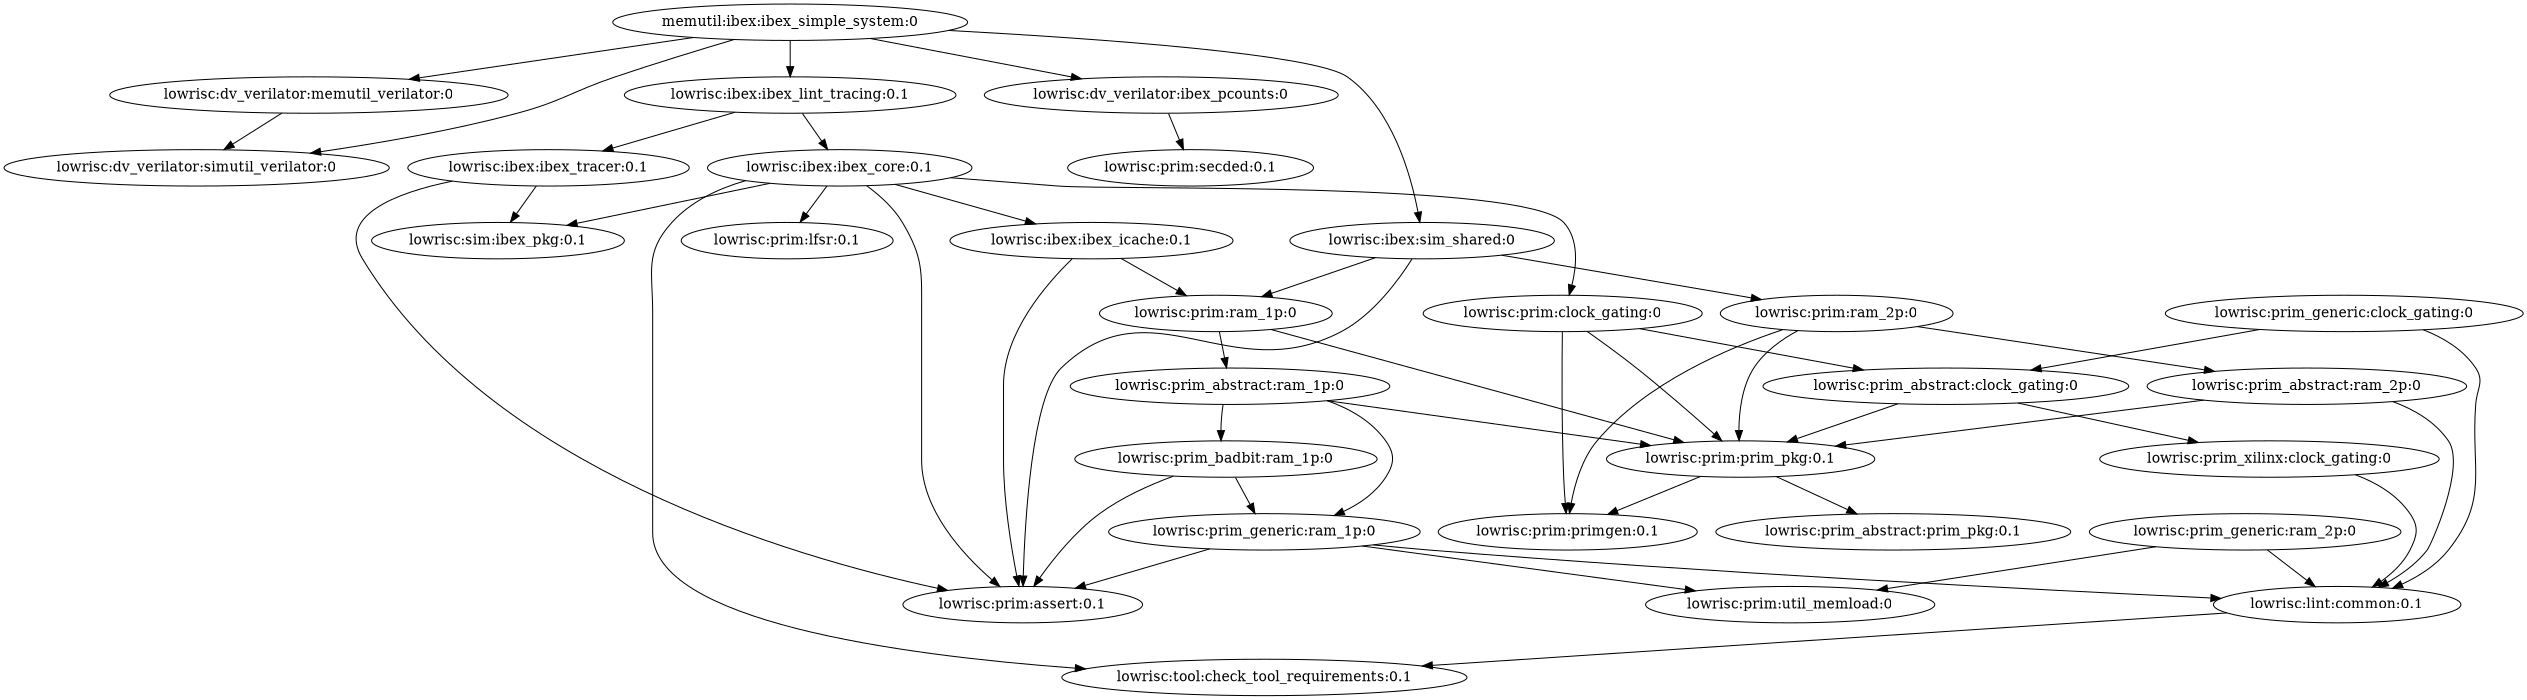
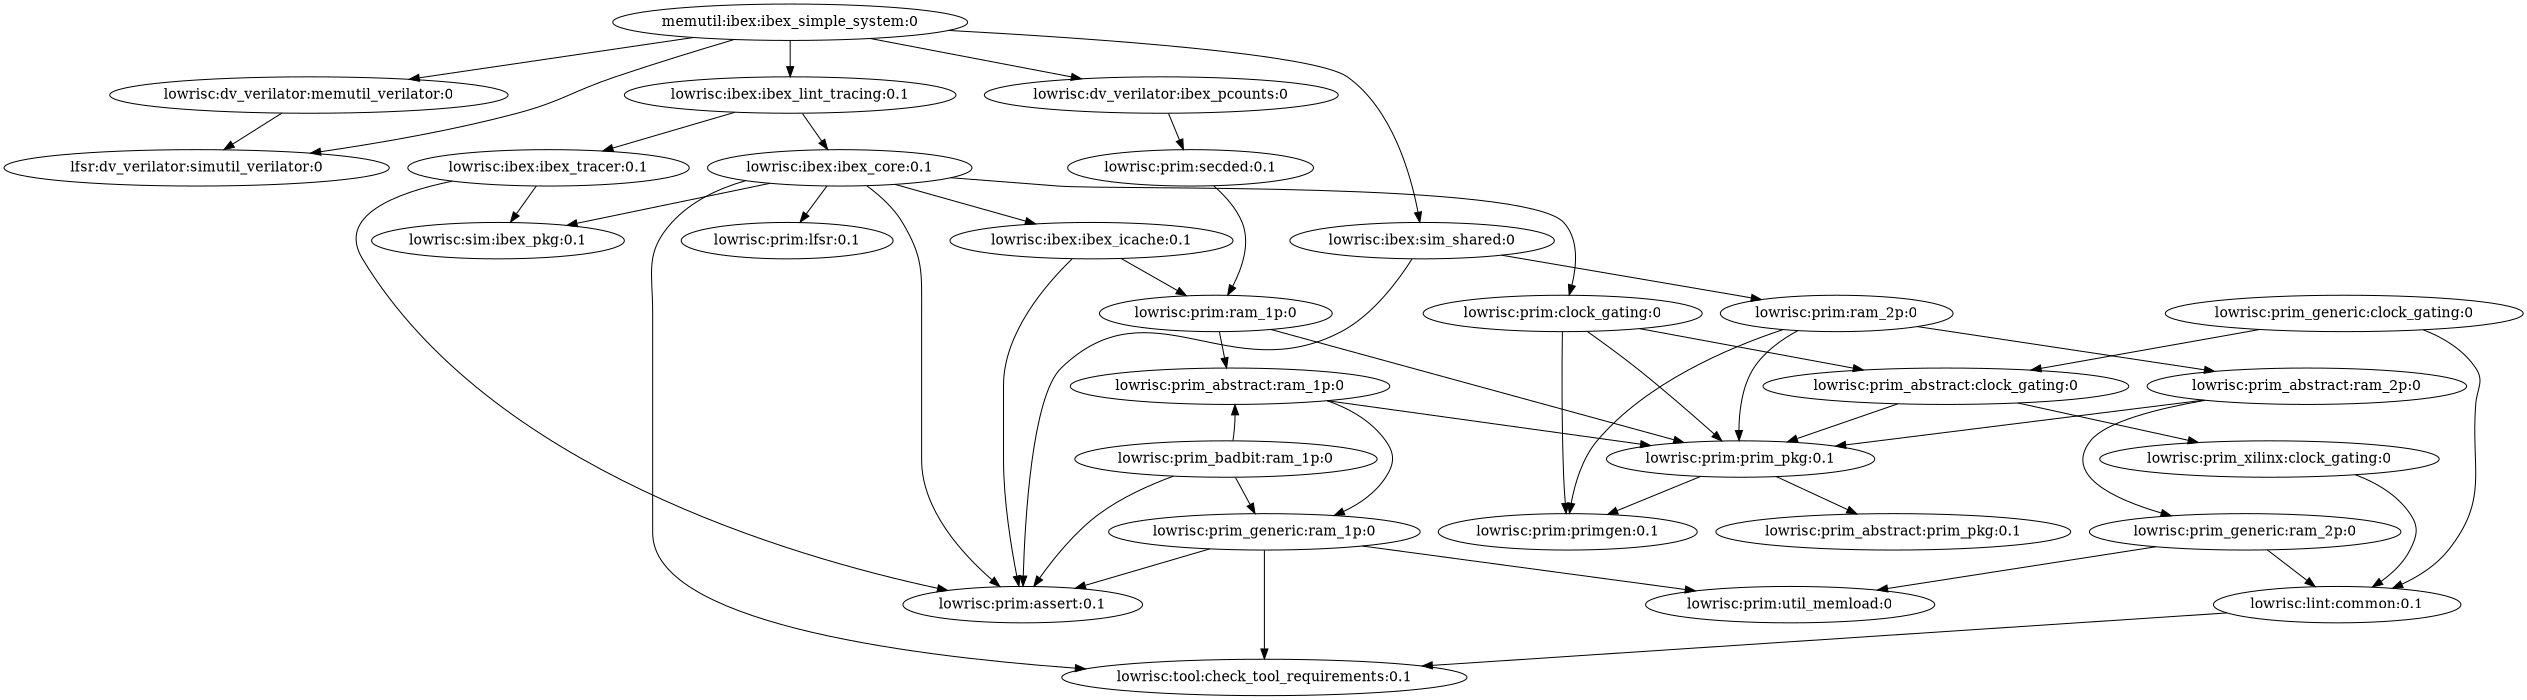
node "lowrisc:dv_verilator:simutil_verilator:0": label "lowrisc:dv_verilator:simutil_verilator:0" -> "lfsr:dv_verilator:simutil_verilator:0"
edge "lowrisc:ibex:sim_shared:0" -> "lowrisc:prim:ram_1p:0": now "lowrisc:prim:secded:0.1" -> "lowrisc:prim:ram_1p:0"
edge "lowrisc:prim_abstract:ram_1p:0" -> "lowrisc:prim_badbit:ram_1p:0": reversed
edge "lowrisc:prim_abstract:ram_2p:0" -> "lowrisc:lint:common:0.1": now "lowrisc:prim_abstract:ram_2p:0" -> "lowrisc:prim_generic:ram_2p:0"
edge "lowrisc:prim_generic:ram_1p:0" -> "lowrisc:lint:common:0.1": now "lowrisc:prim_generic:ram_1p:0" -> "lowrisc:tool:check_tool_requirements:0.1"
